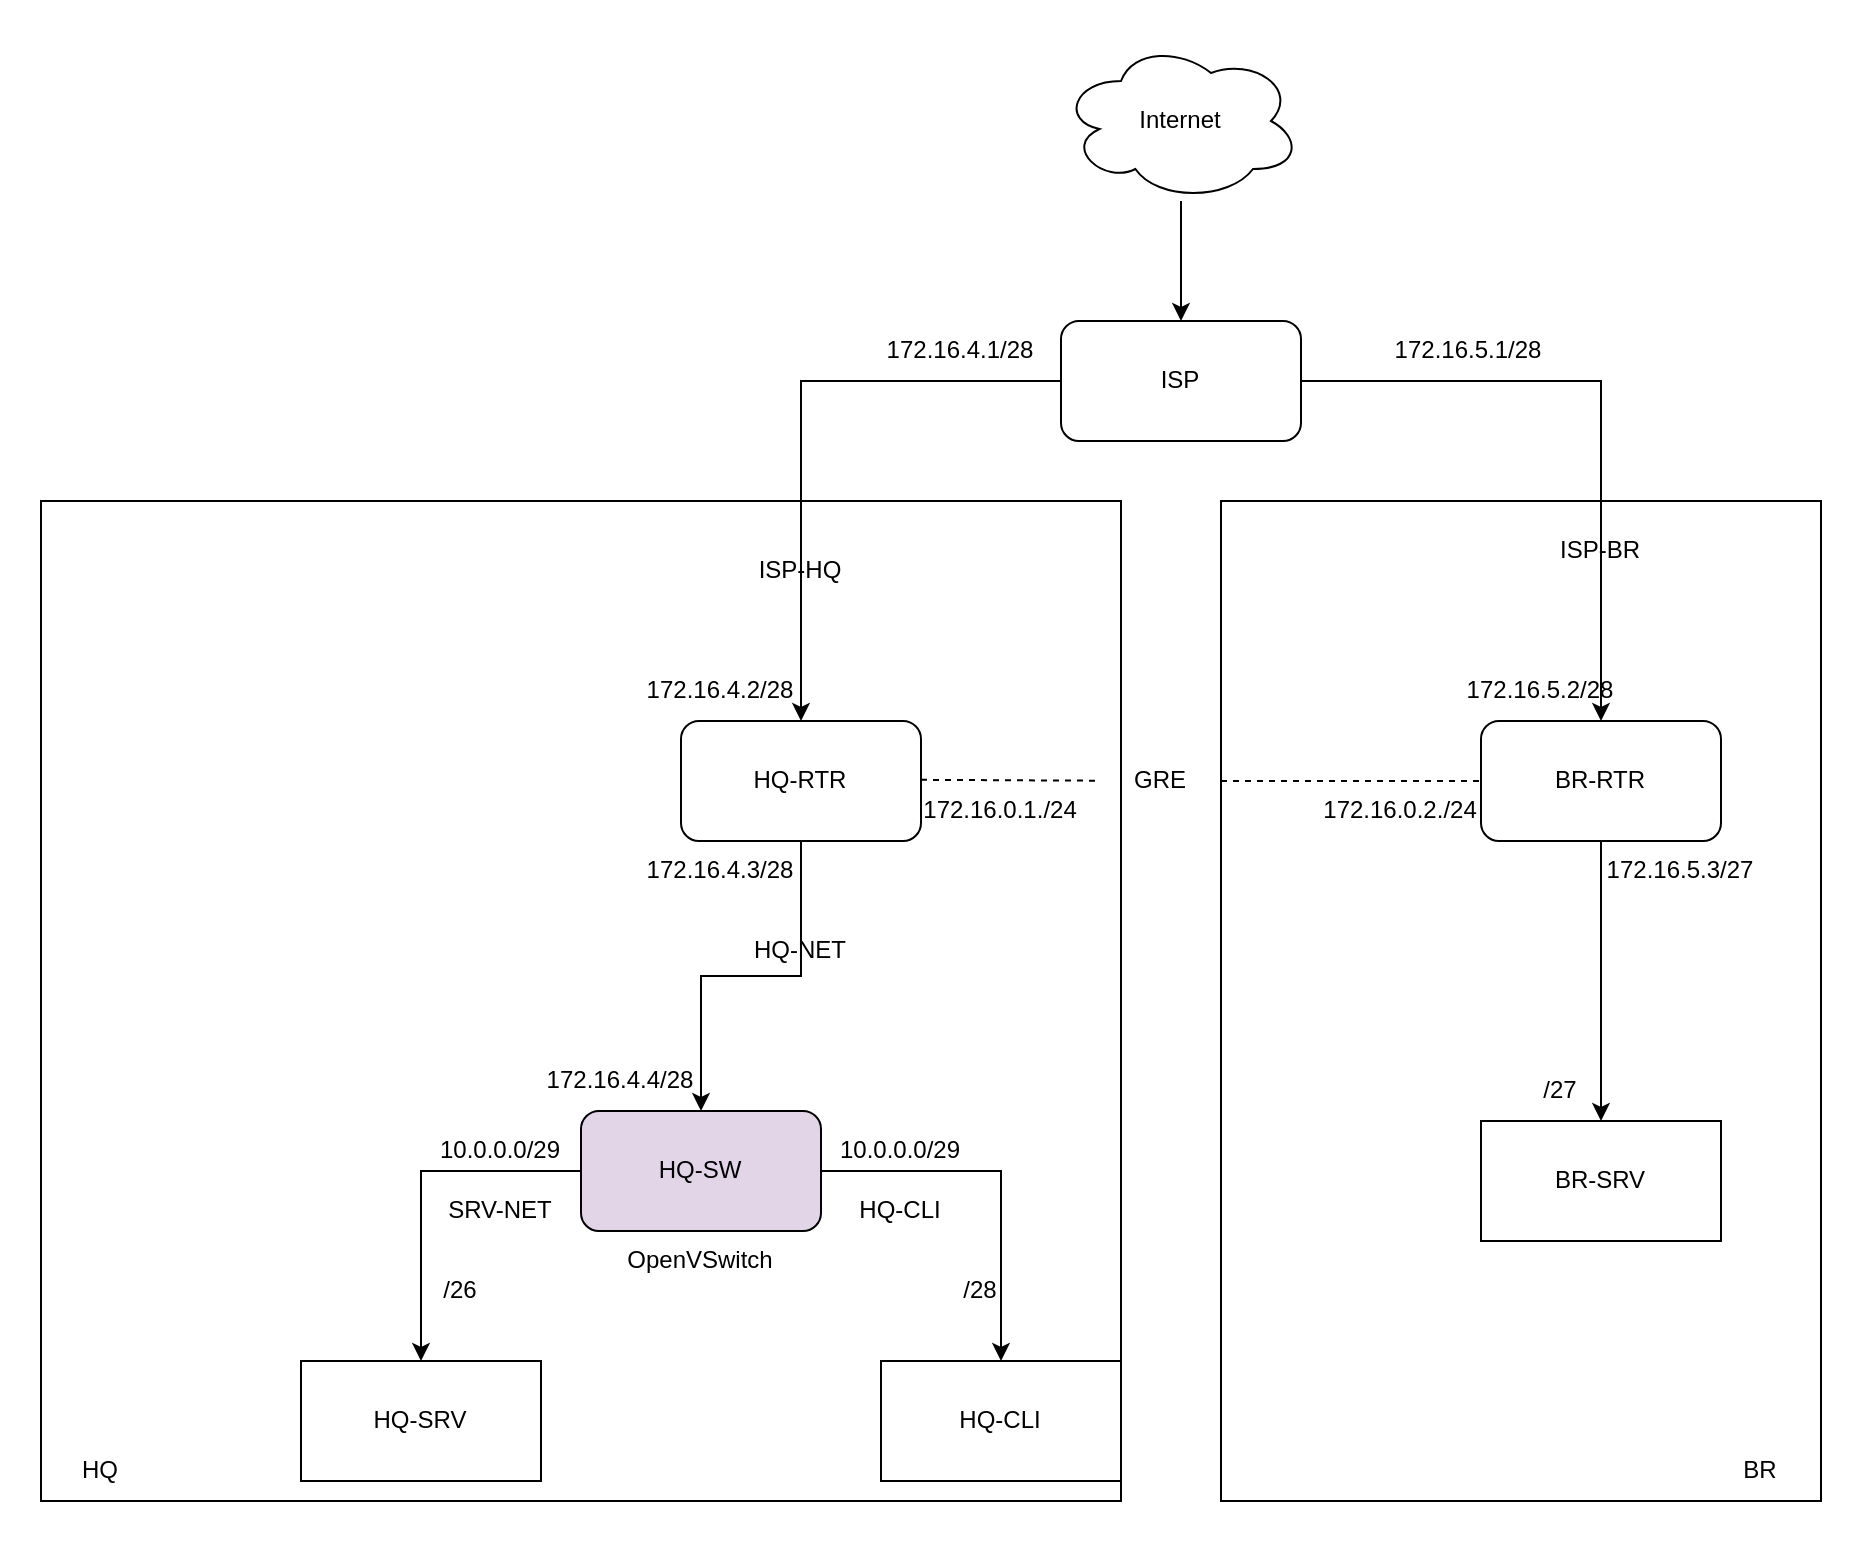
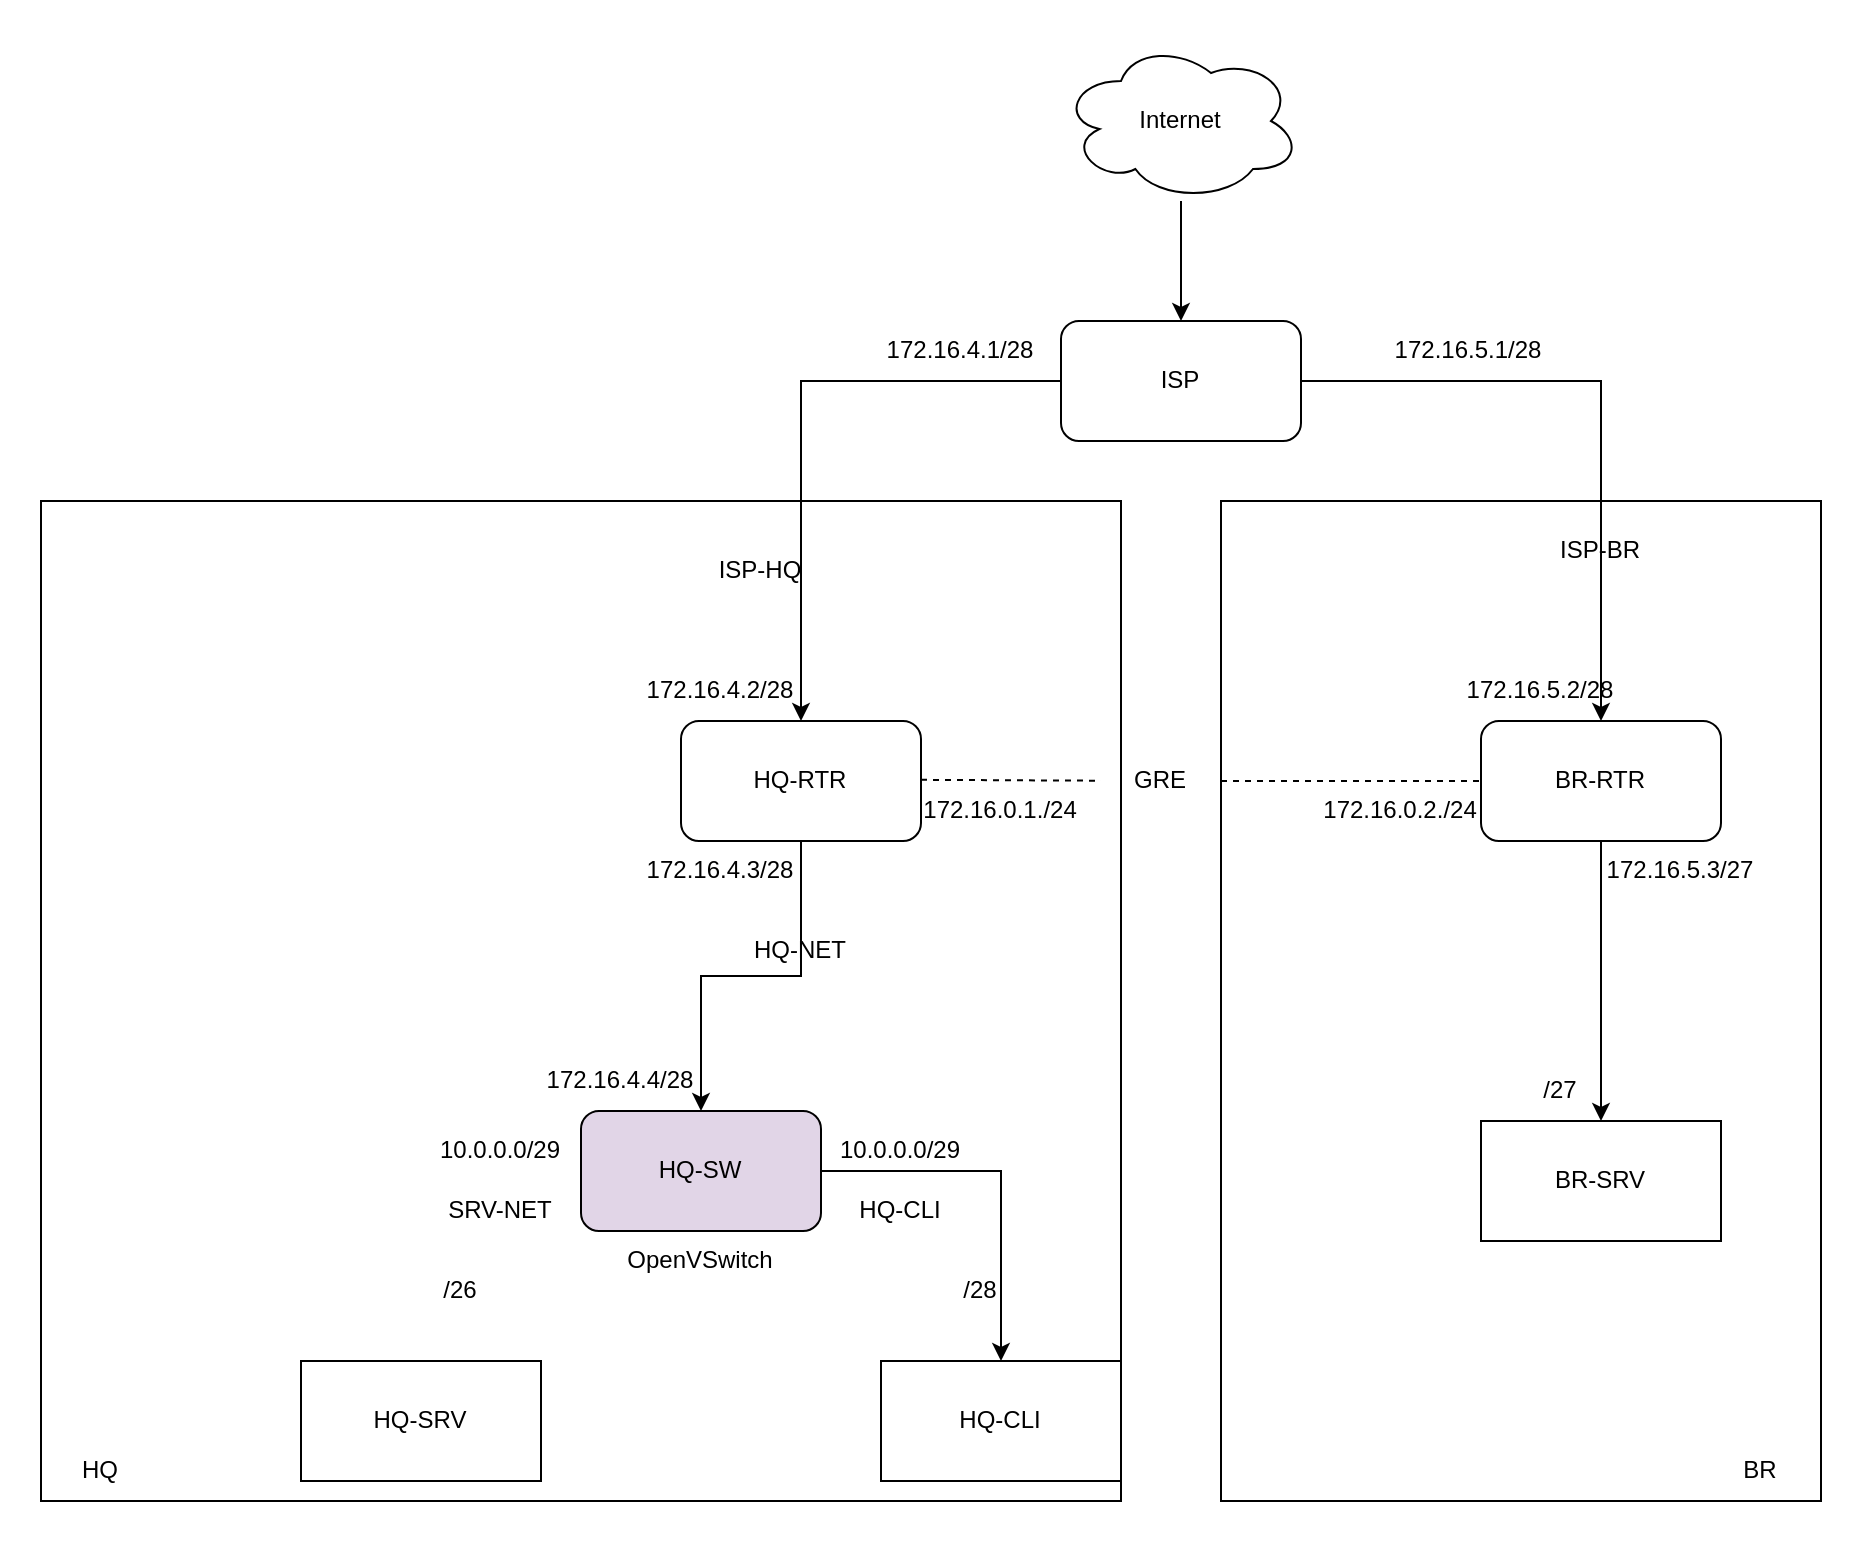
node "ISP-HQ": moved (801, 571) -> (761, 571)
edge "HQ-SW" -> "HQ-SRV": removed
